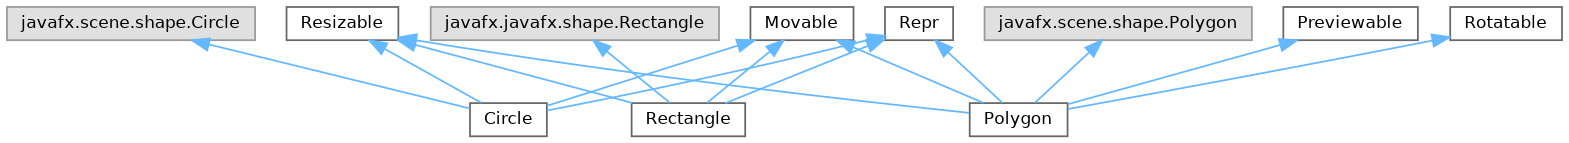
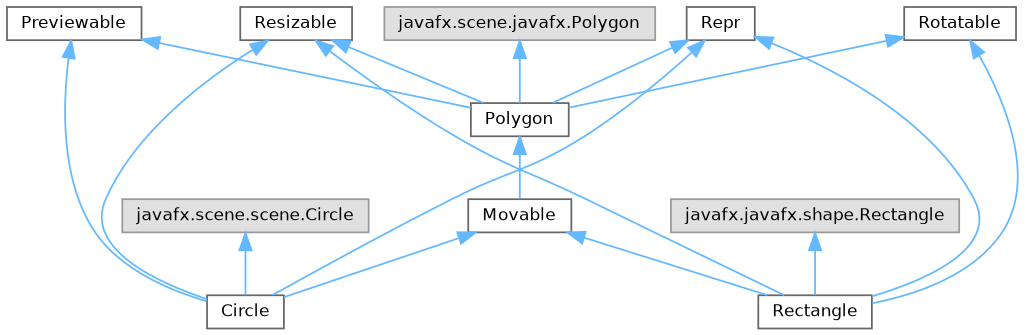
node "javafx.scene.shape.Circle": label "javafx.scene.shape.Circle" -> "javafx.scene.scene.Circle"
node "javafx.scene.shape.Polygon": label "javafx.scene.shape.Polygon" -> "javafx.scene.javafx.Polygon"
edge "Polygon" -> "Movable": reversed
edge "Circle" -> "Previewable": added
edge "Rectangle" -> "Rotatable": added
